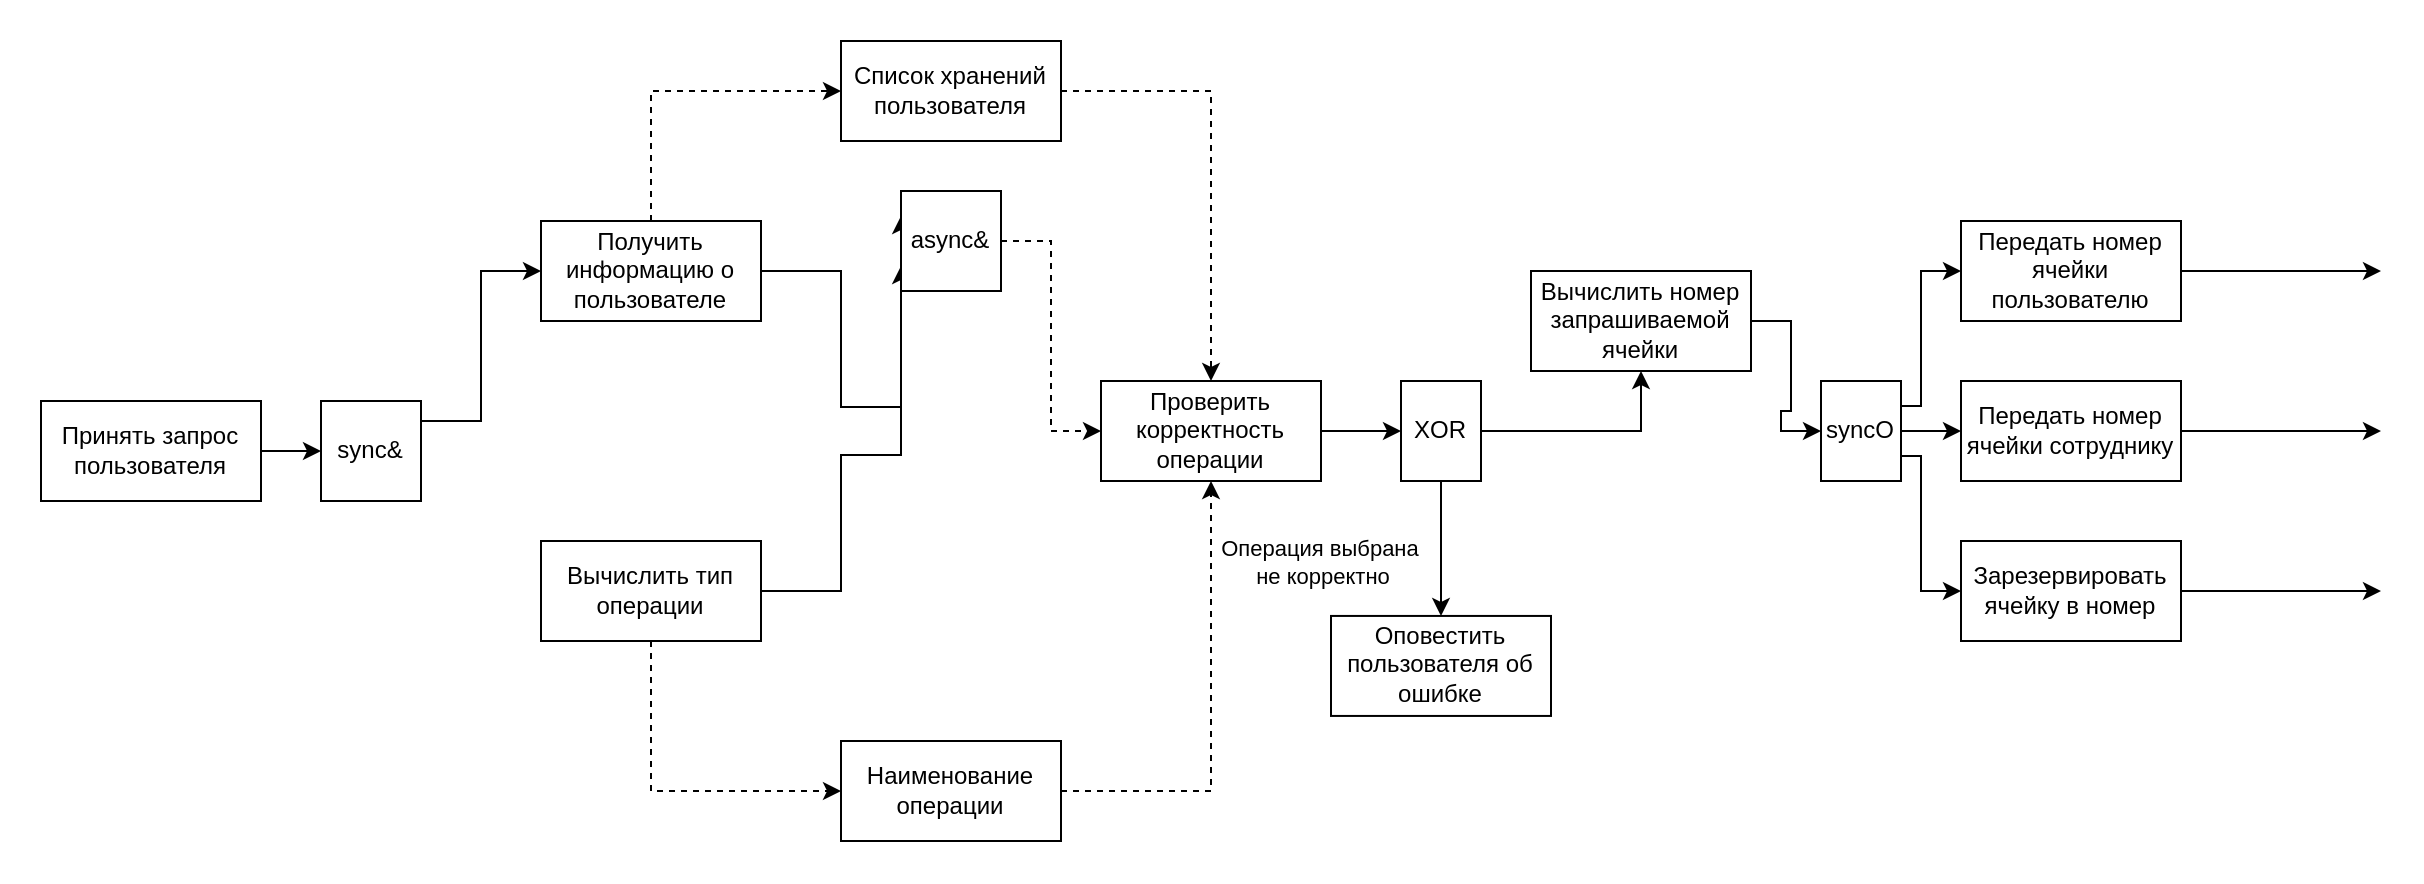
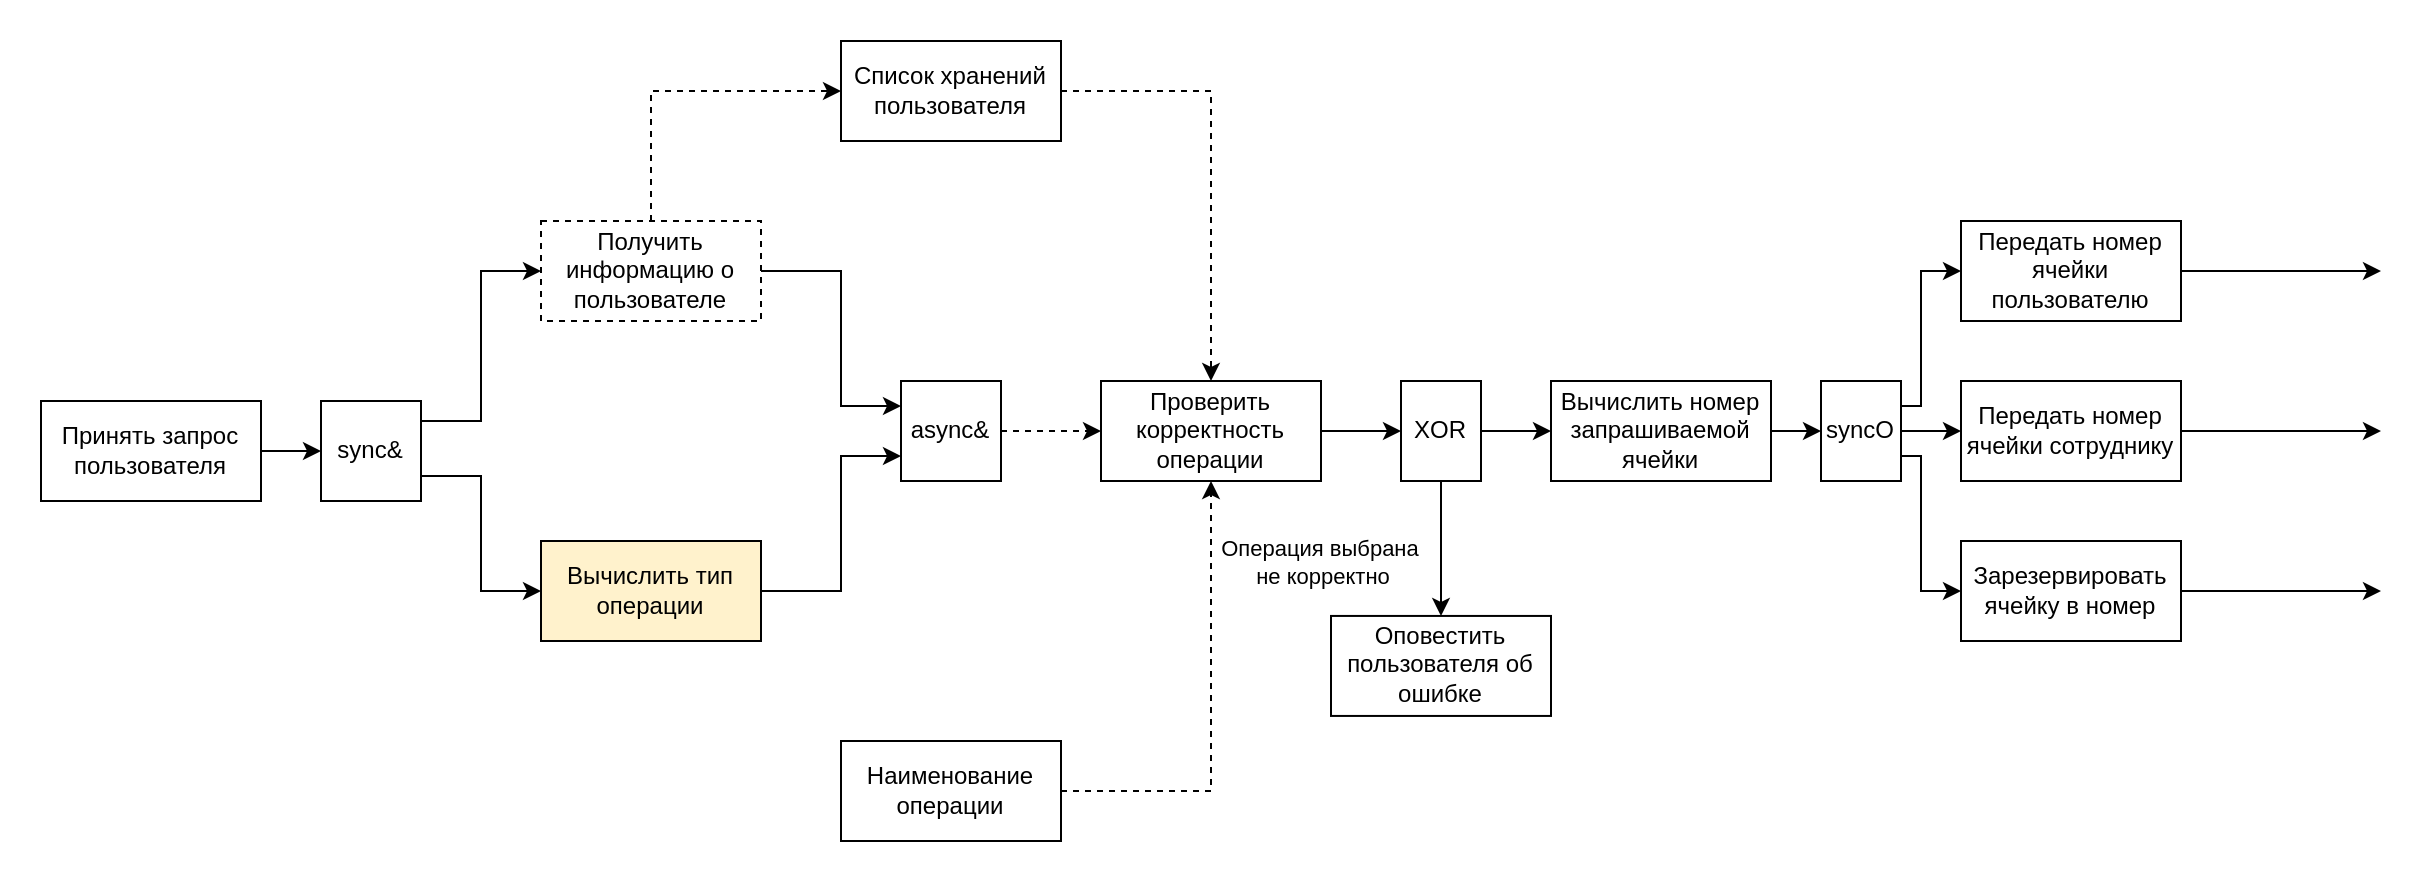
node "async&": moved (951, 241) -> (951, 431)
node "Получить информацию о пользователе": style solid -> dashed
node "Вычислить номер запрашиваемой ячейки": moved (1641, 321) -> (1661, 431)
edge "sync&" -> "Вычислить тип операции": added
node "Вычислить тип операции": fillcolor #ffffff -> #fff2cc
edge "Вычислить тип операции" -> "Наименование операции": removed
